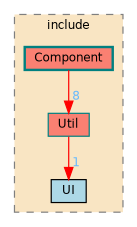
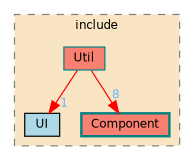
edge "Component" -> "Util": reversed
